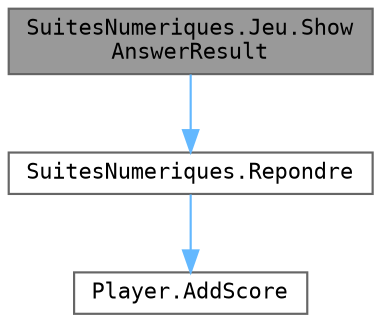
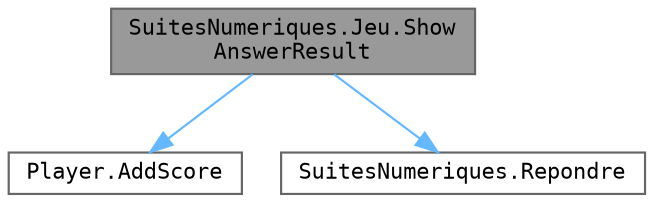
edge "SuitesNumeriques.Repondre" -> "Player.AddScore": now "SuitesNumeriques.Jeu.Show AnswerResult" -> "Player.AddScore"
